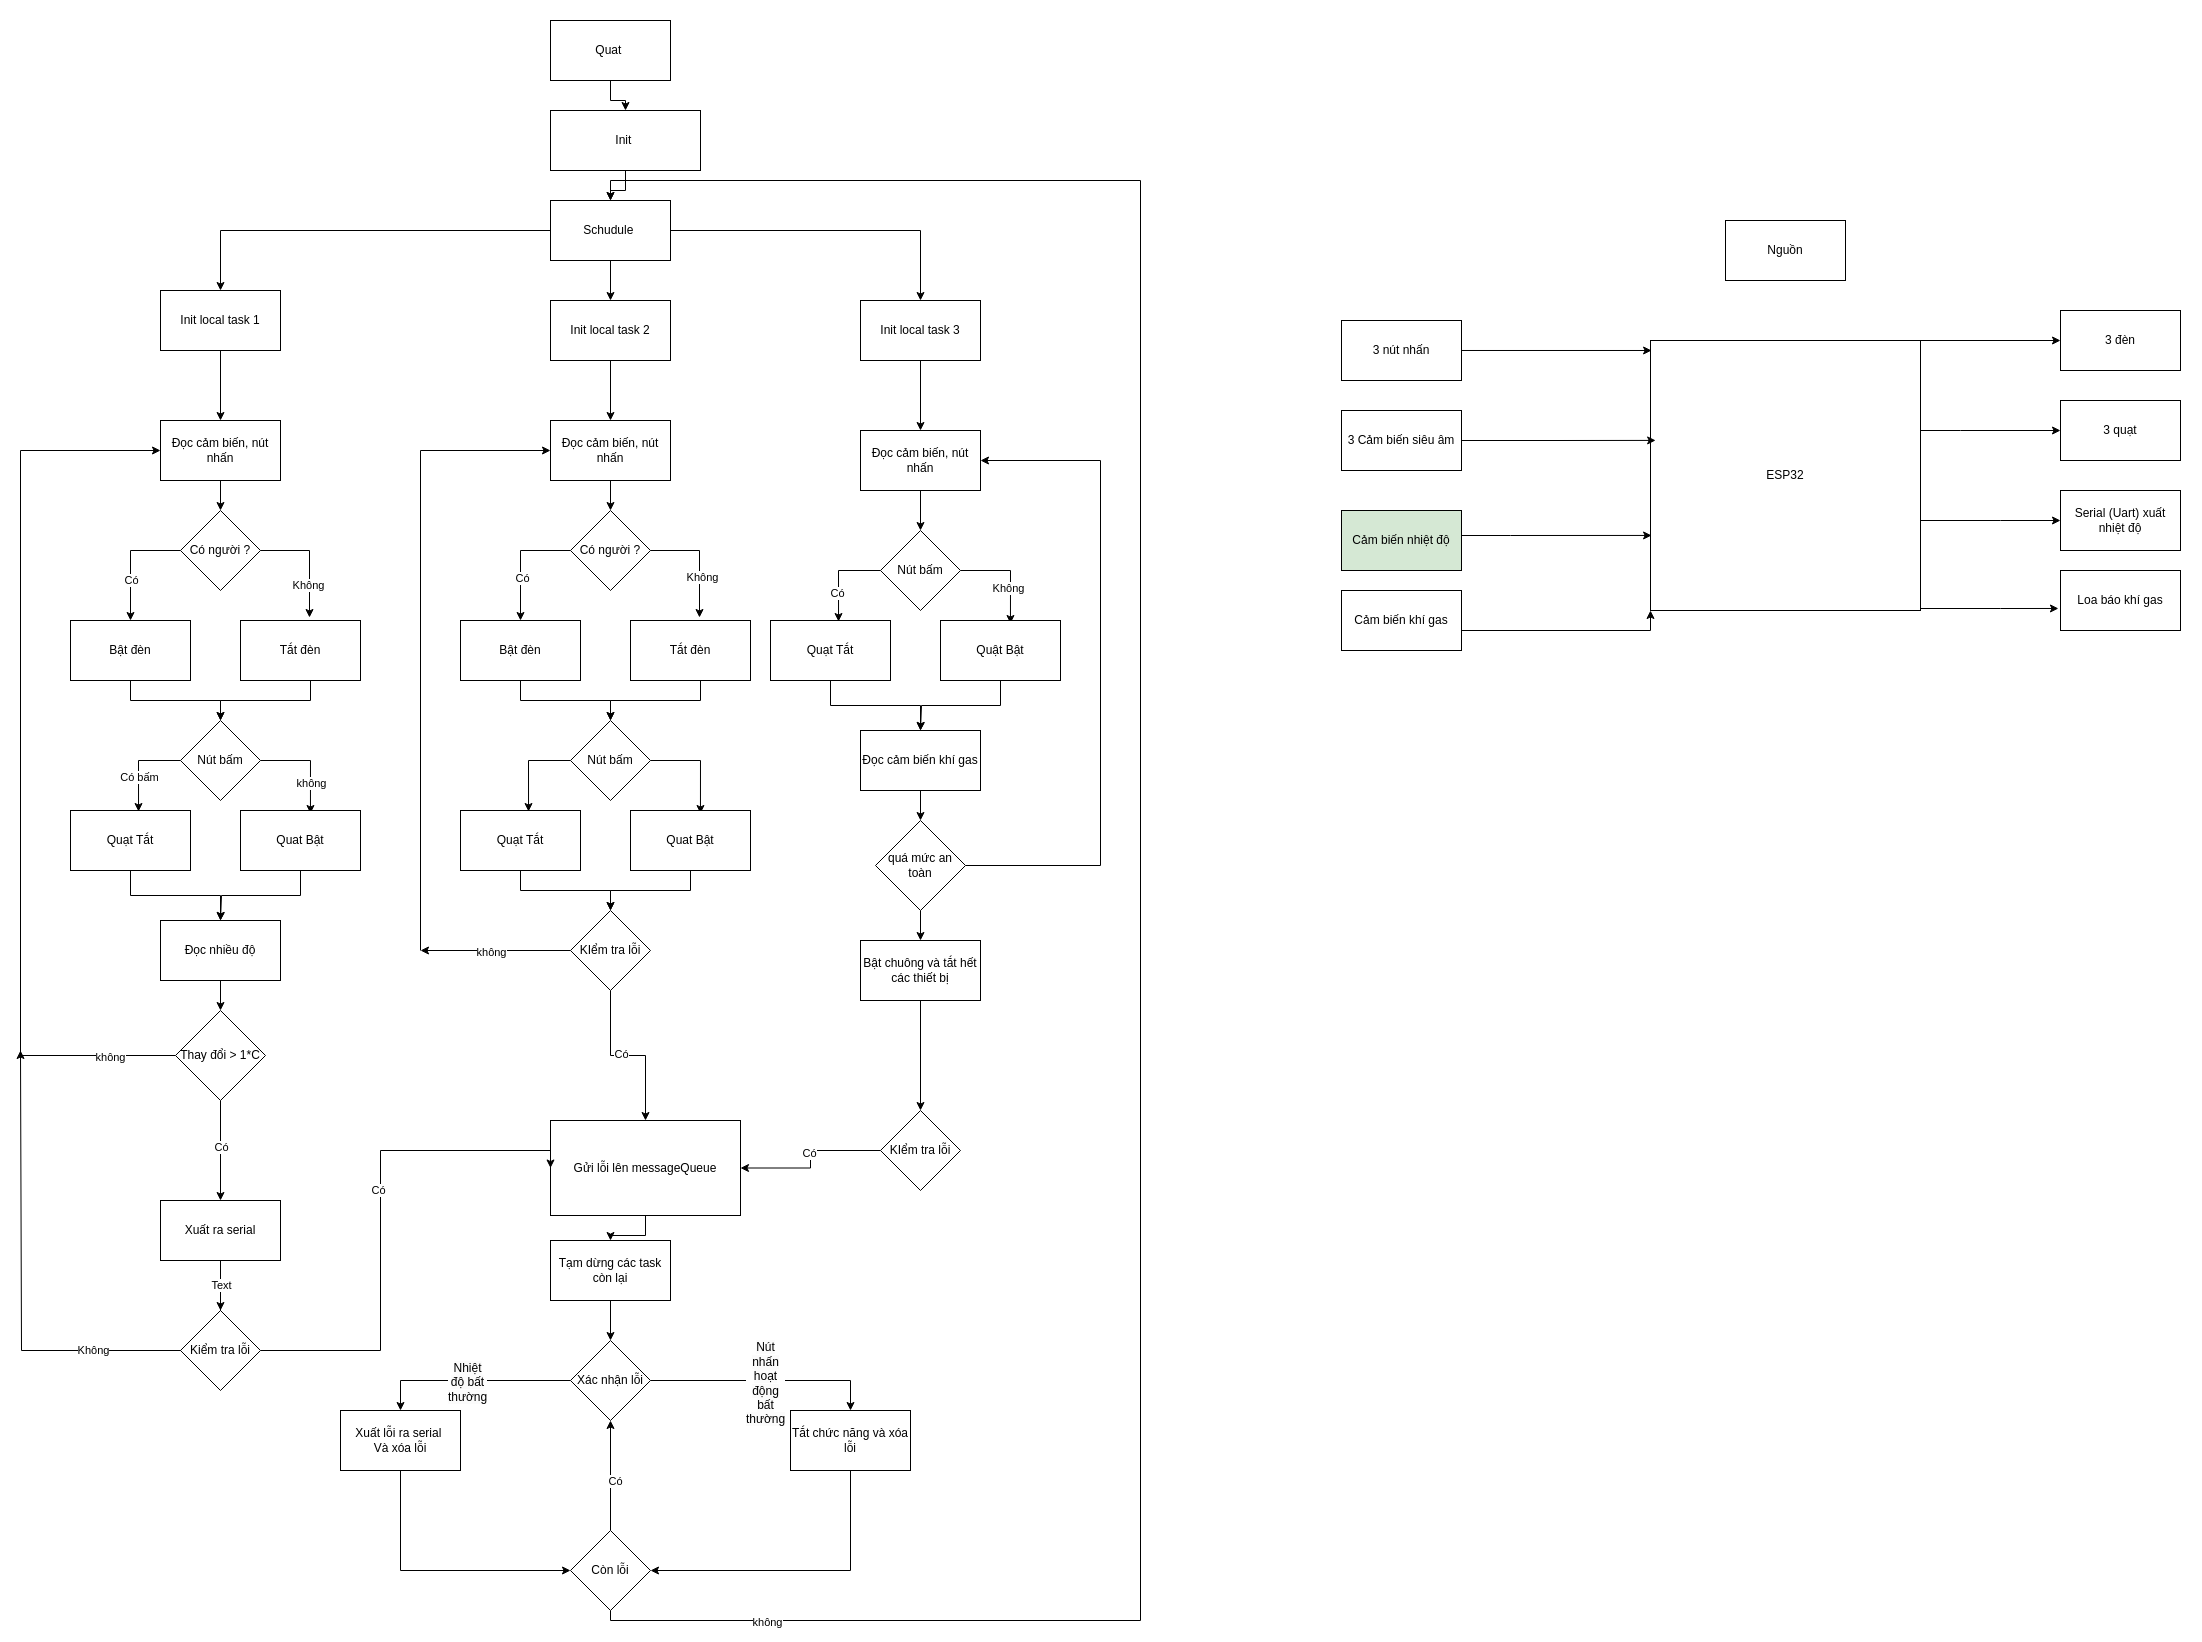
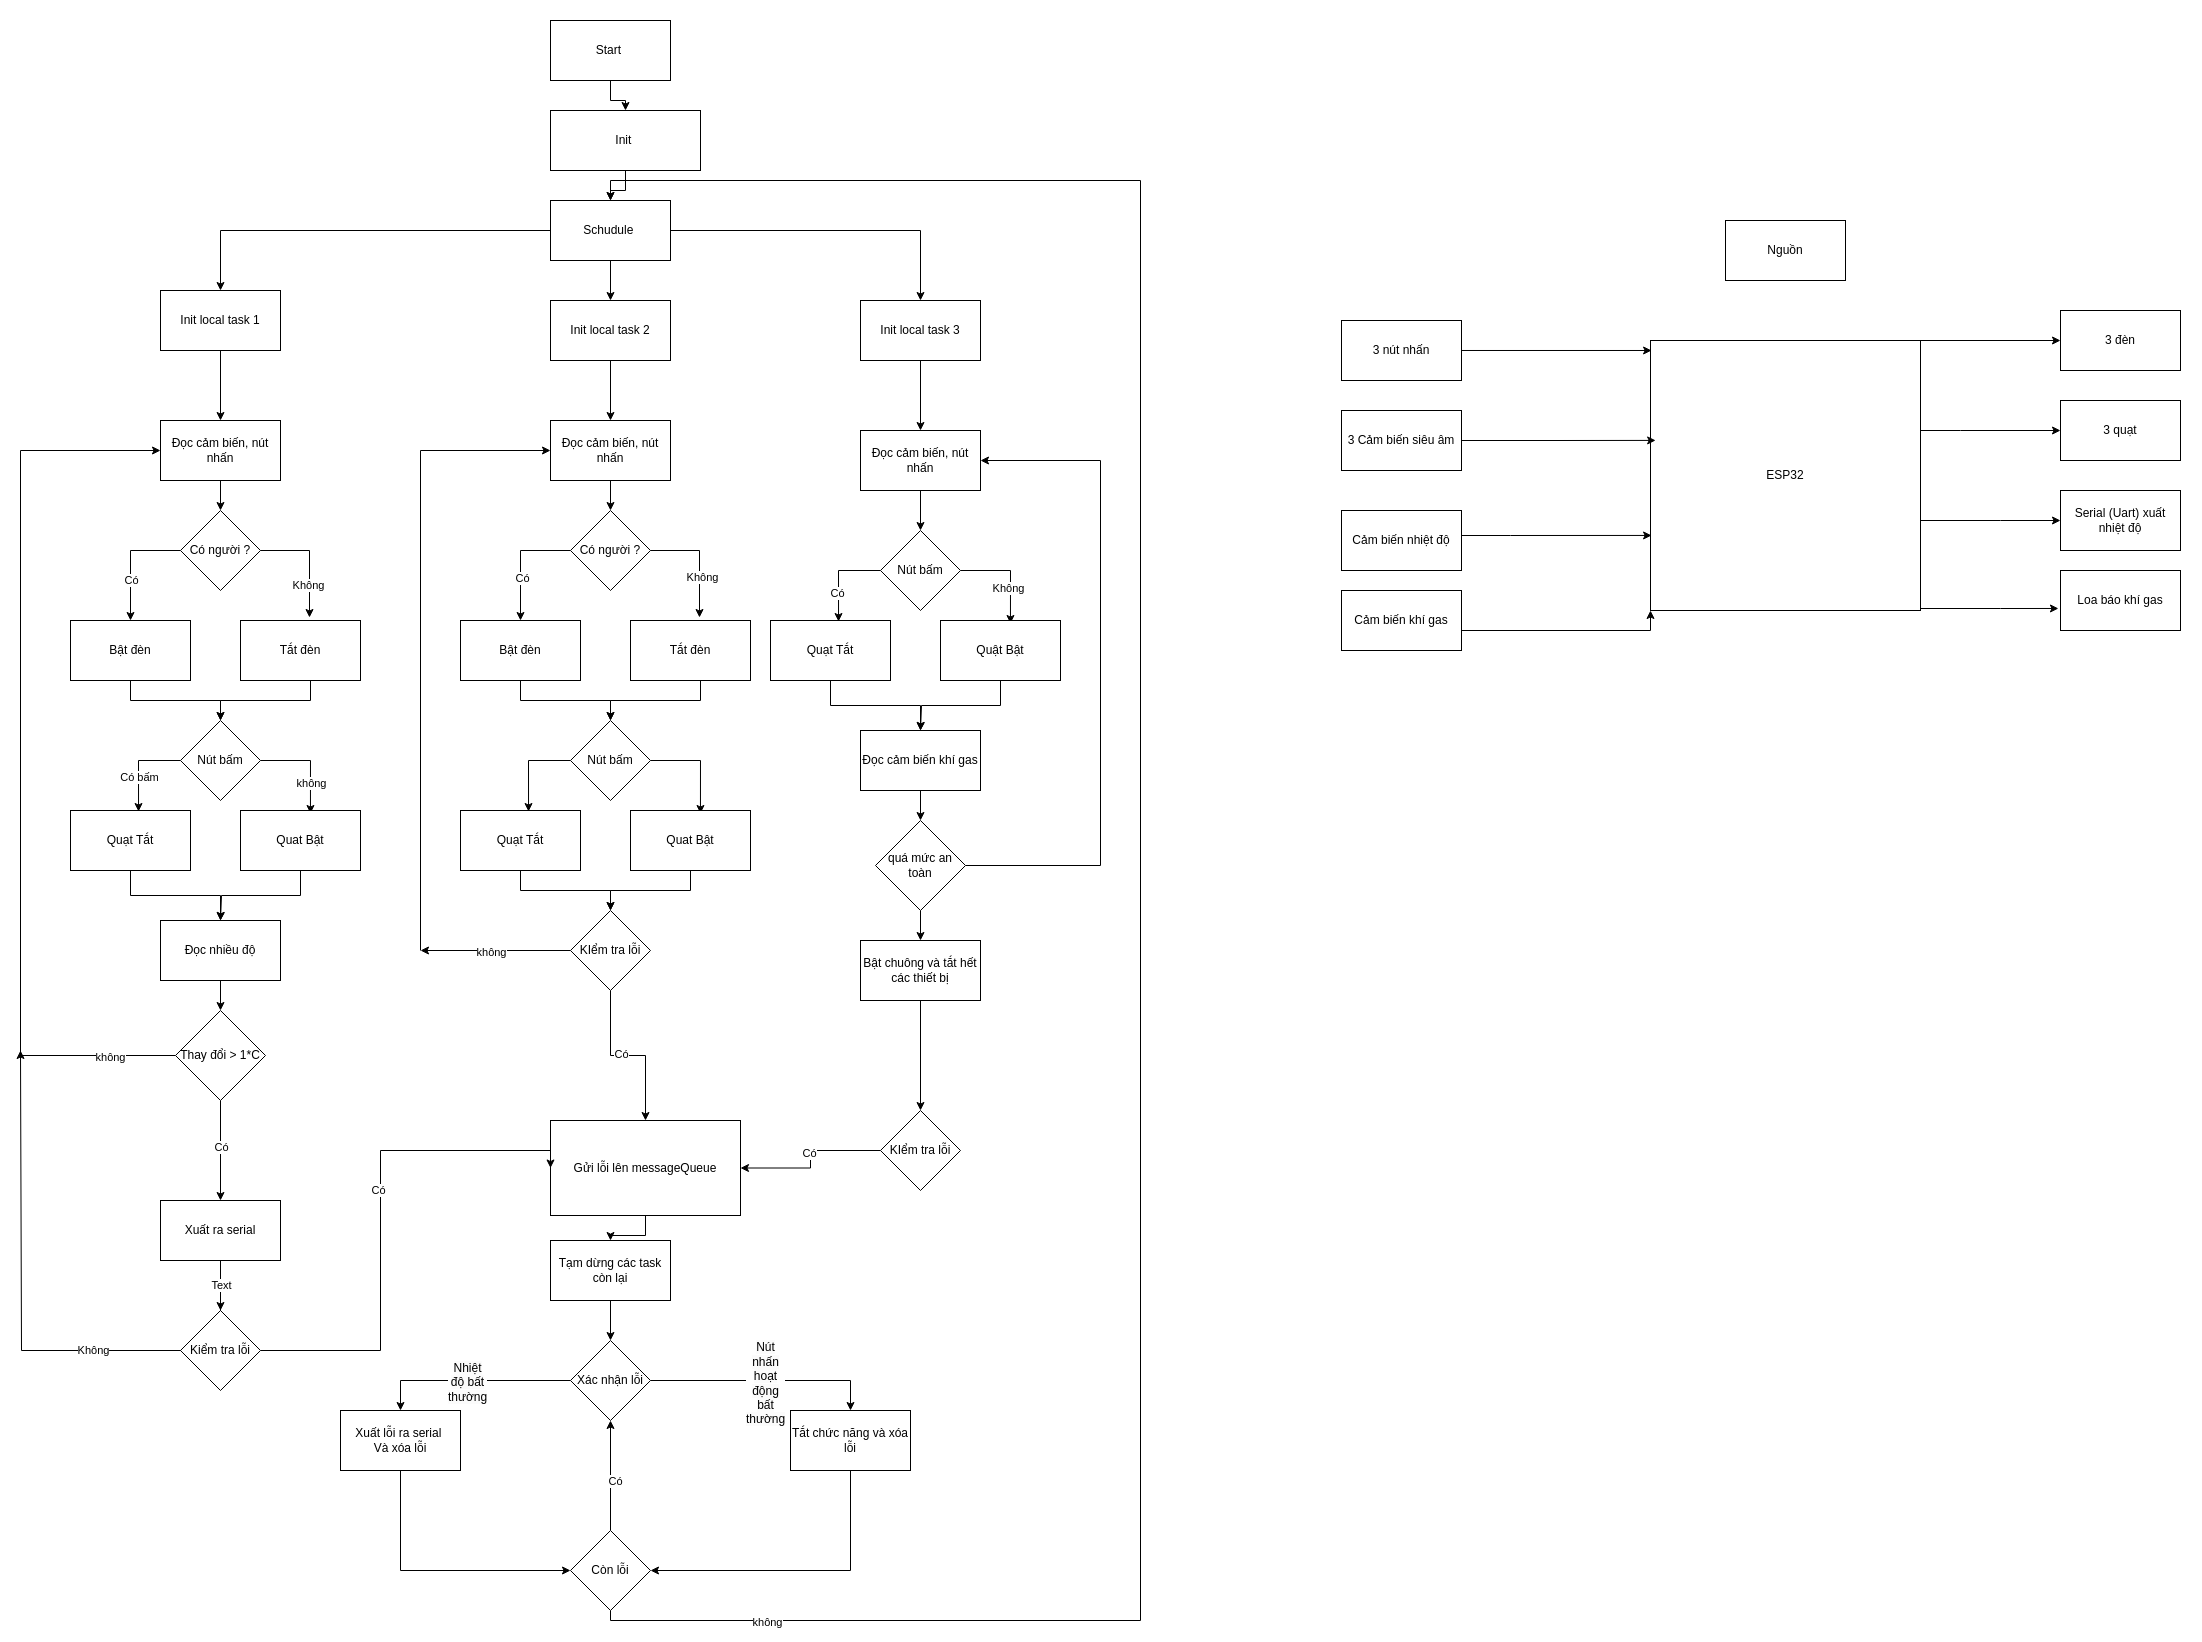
node "Quat": label "Quat" -> "Start"
node "Cảm biến nhiệt độ": fillcolor #d5e8d4 -> #ffffff
